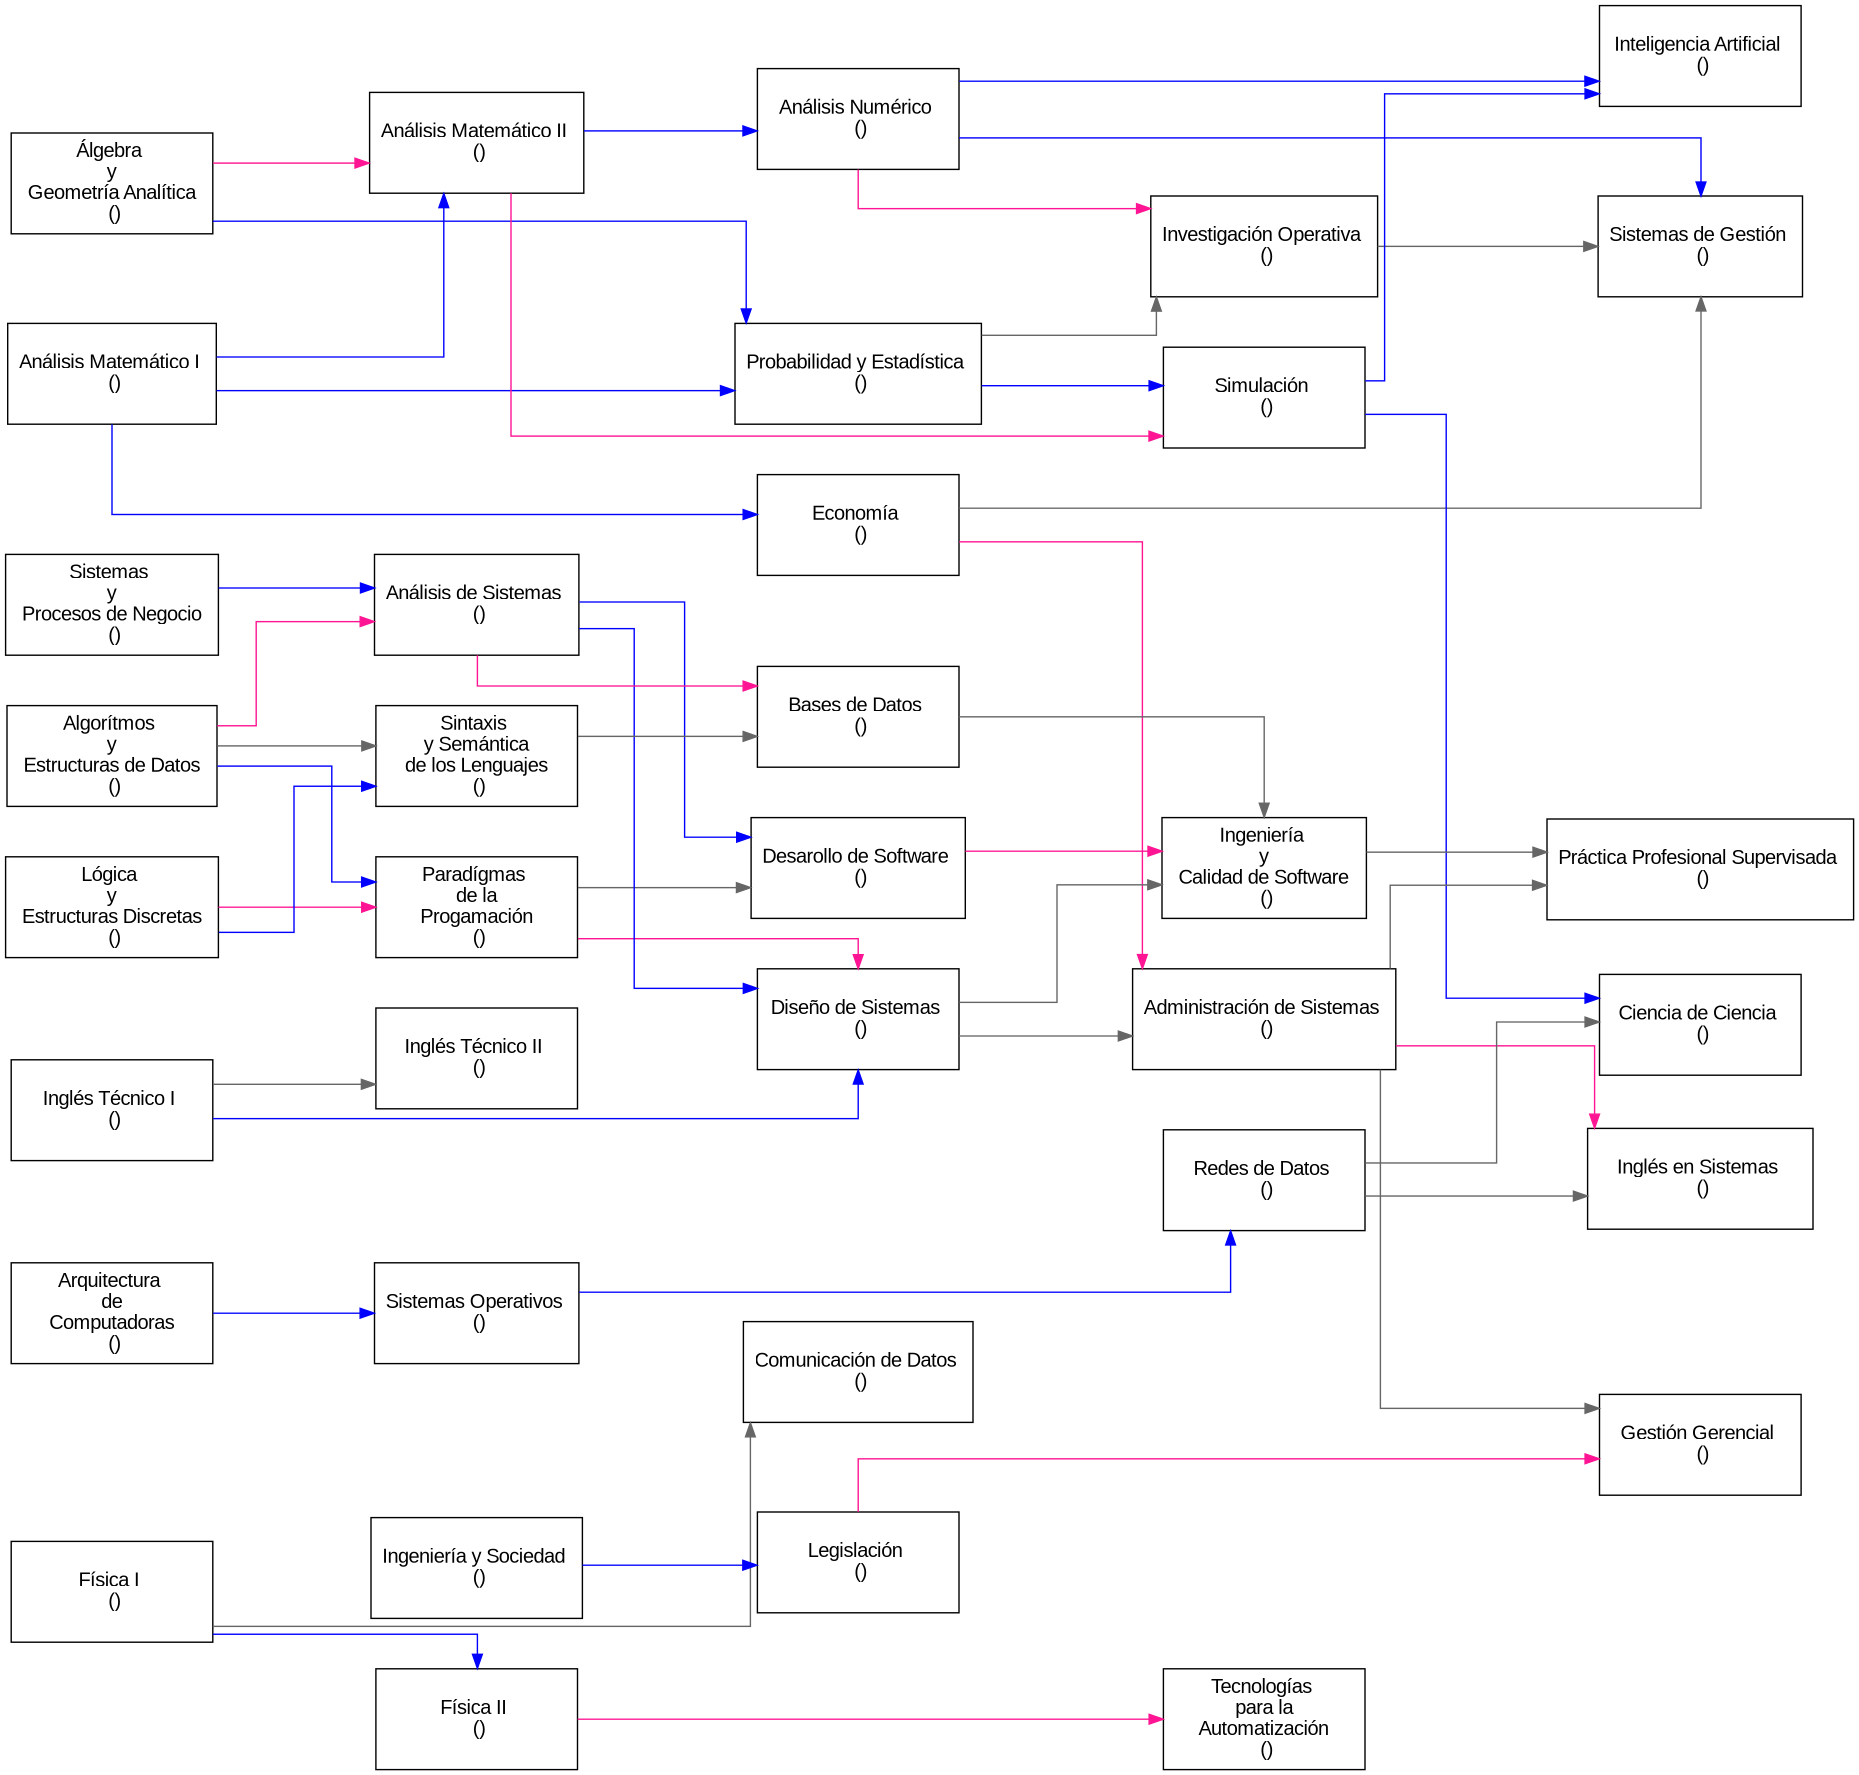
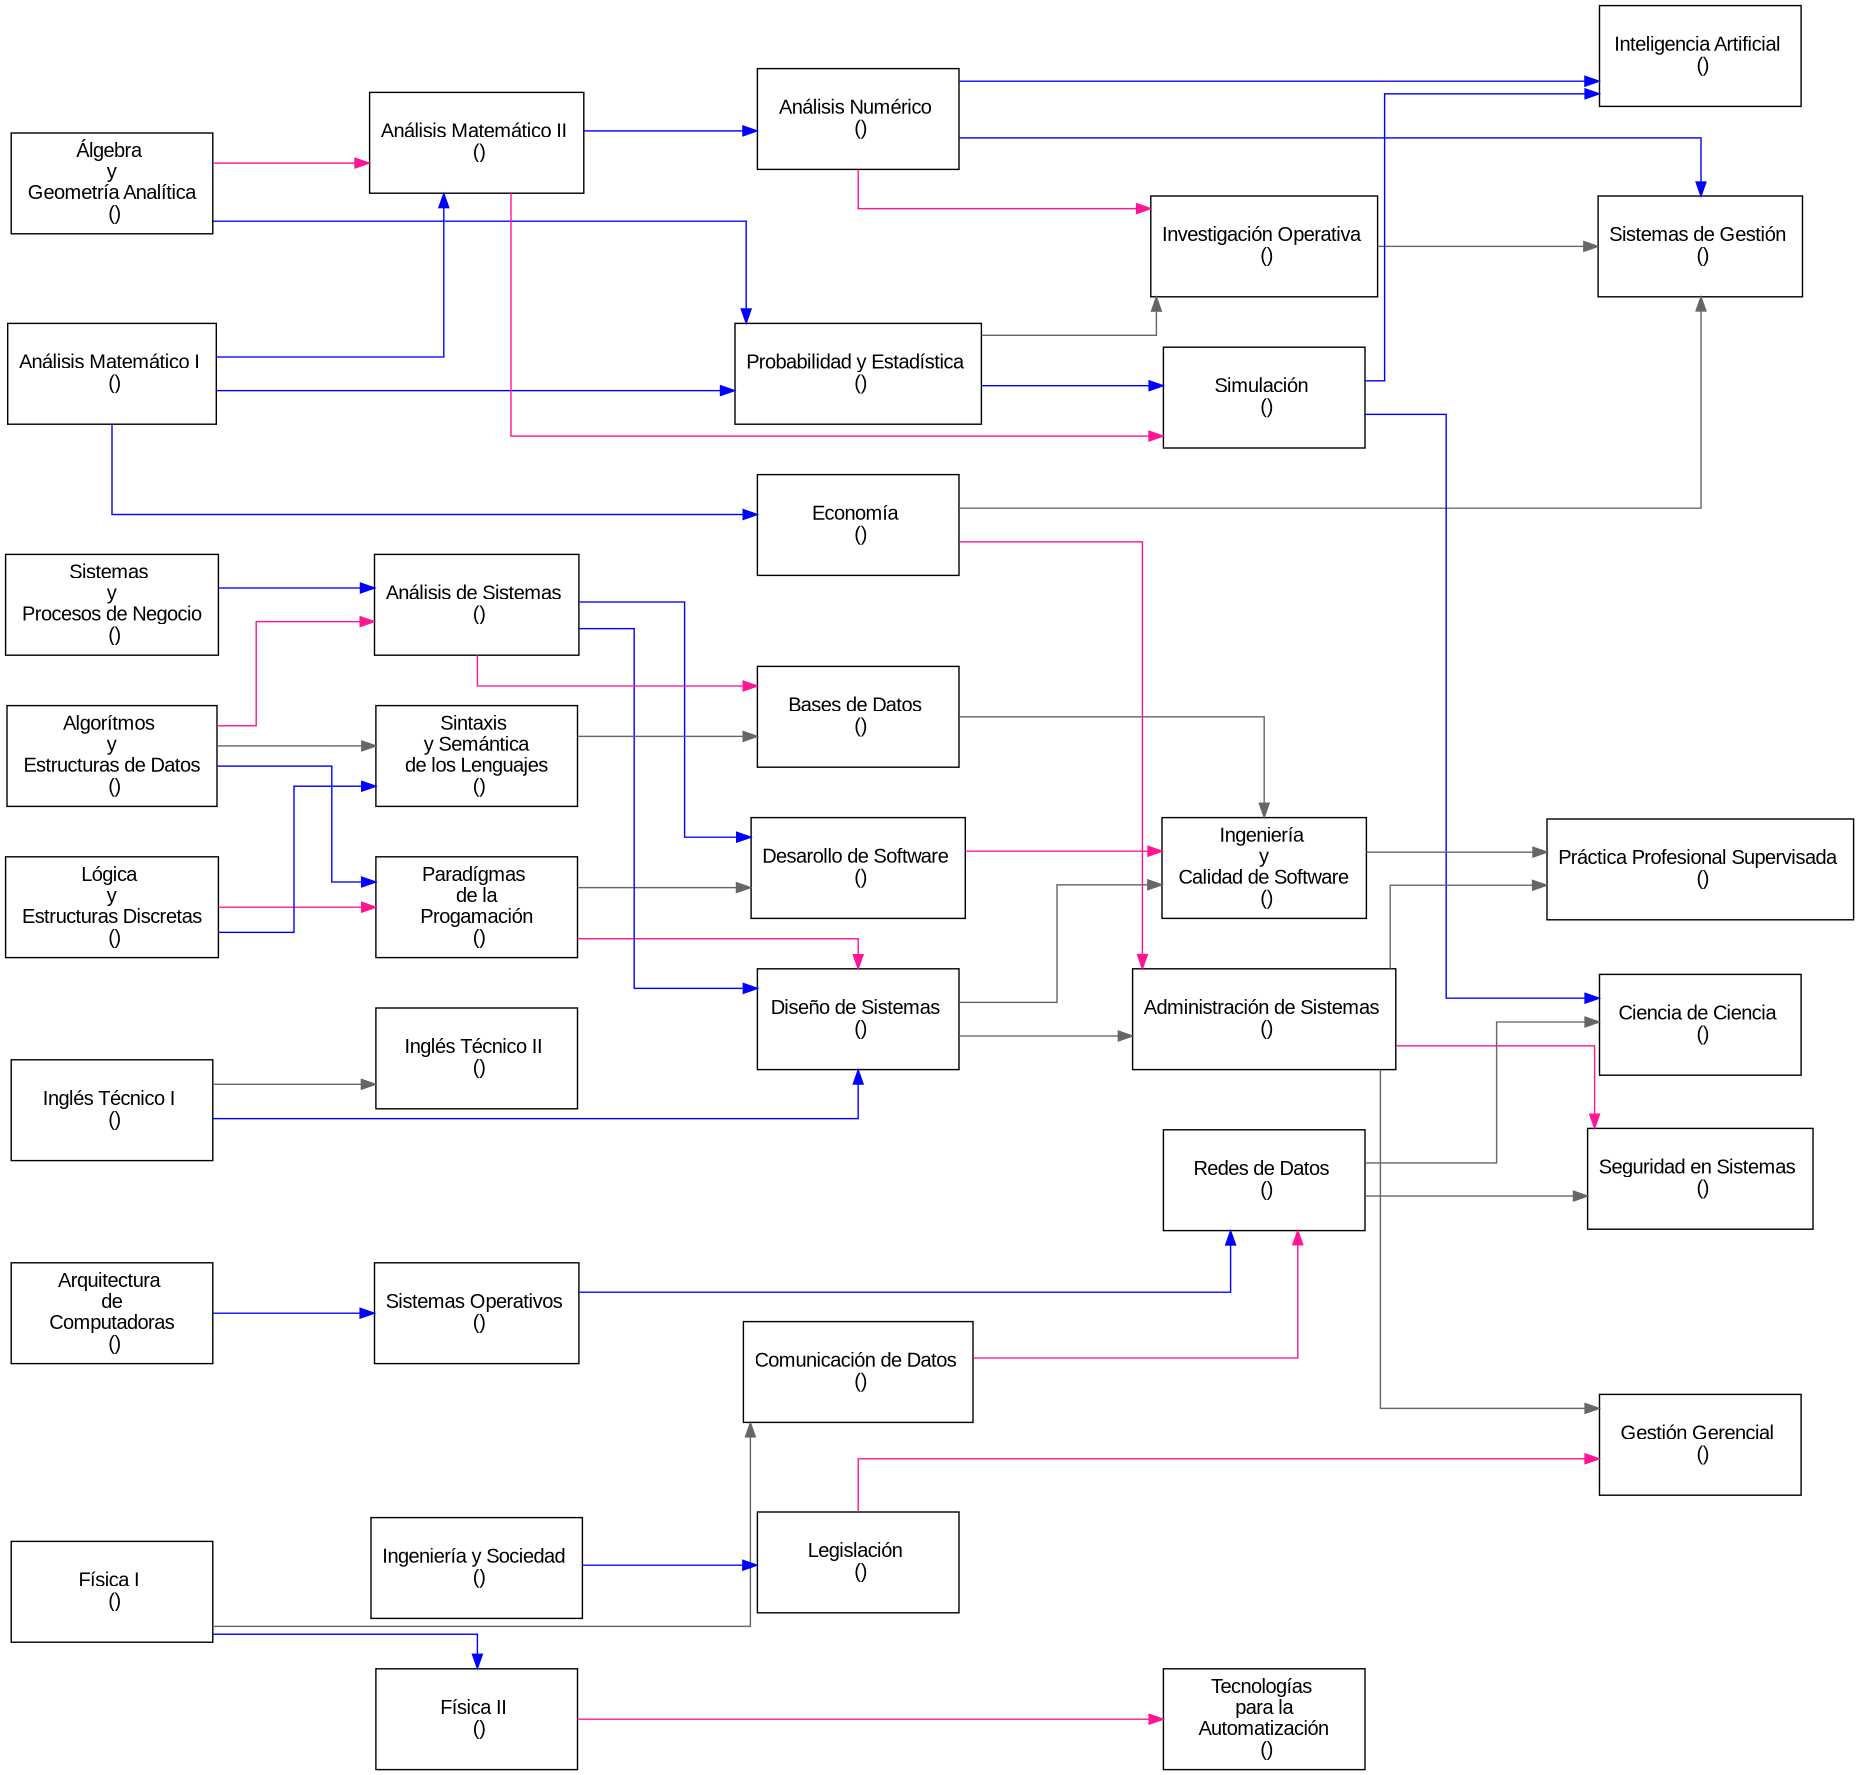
node "Inglés en Sistemas ()": label "Inglés en Sistemas ()" -> "Seguridad en Sistemas ()"
edge "Comunicación de Datos ()" -> "Redes de Datos ()": added
